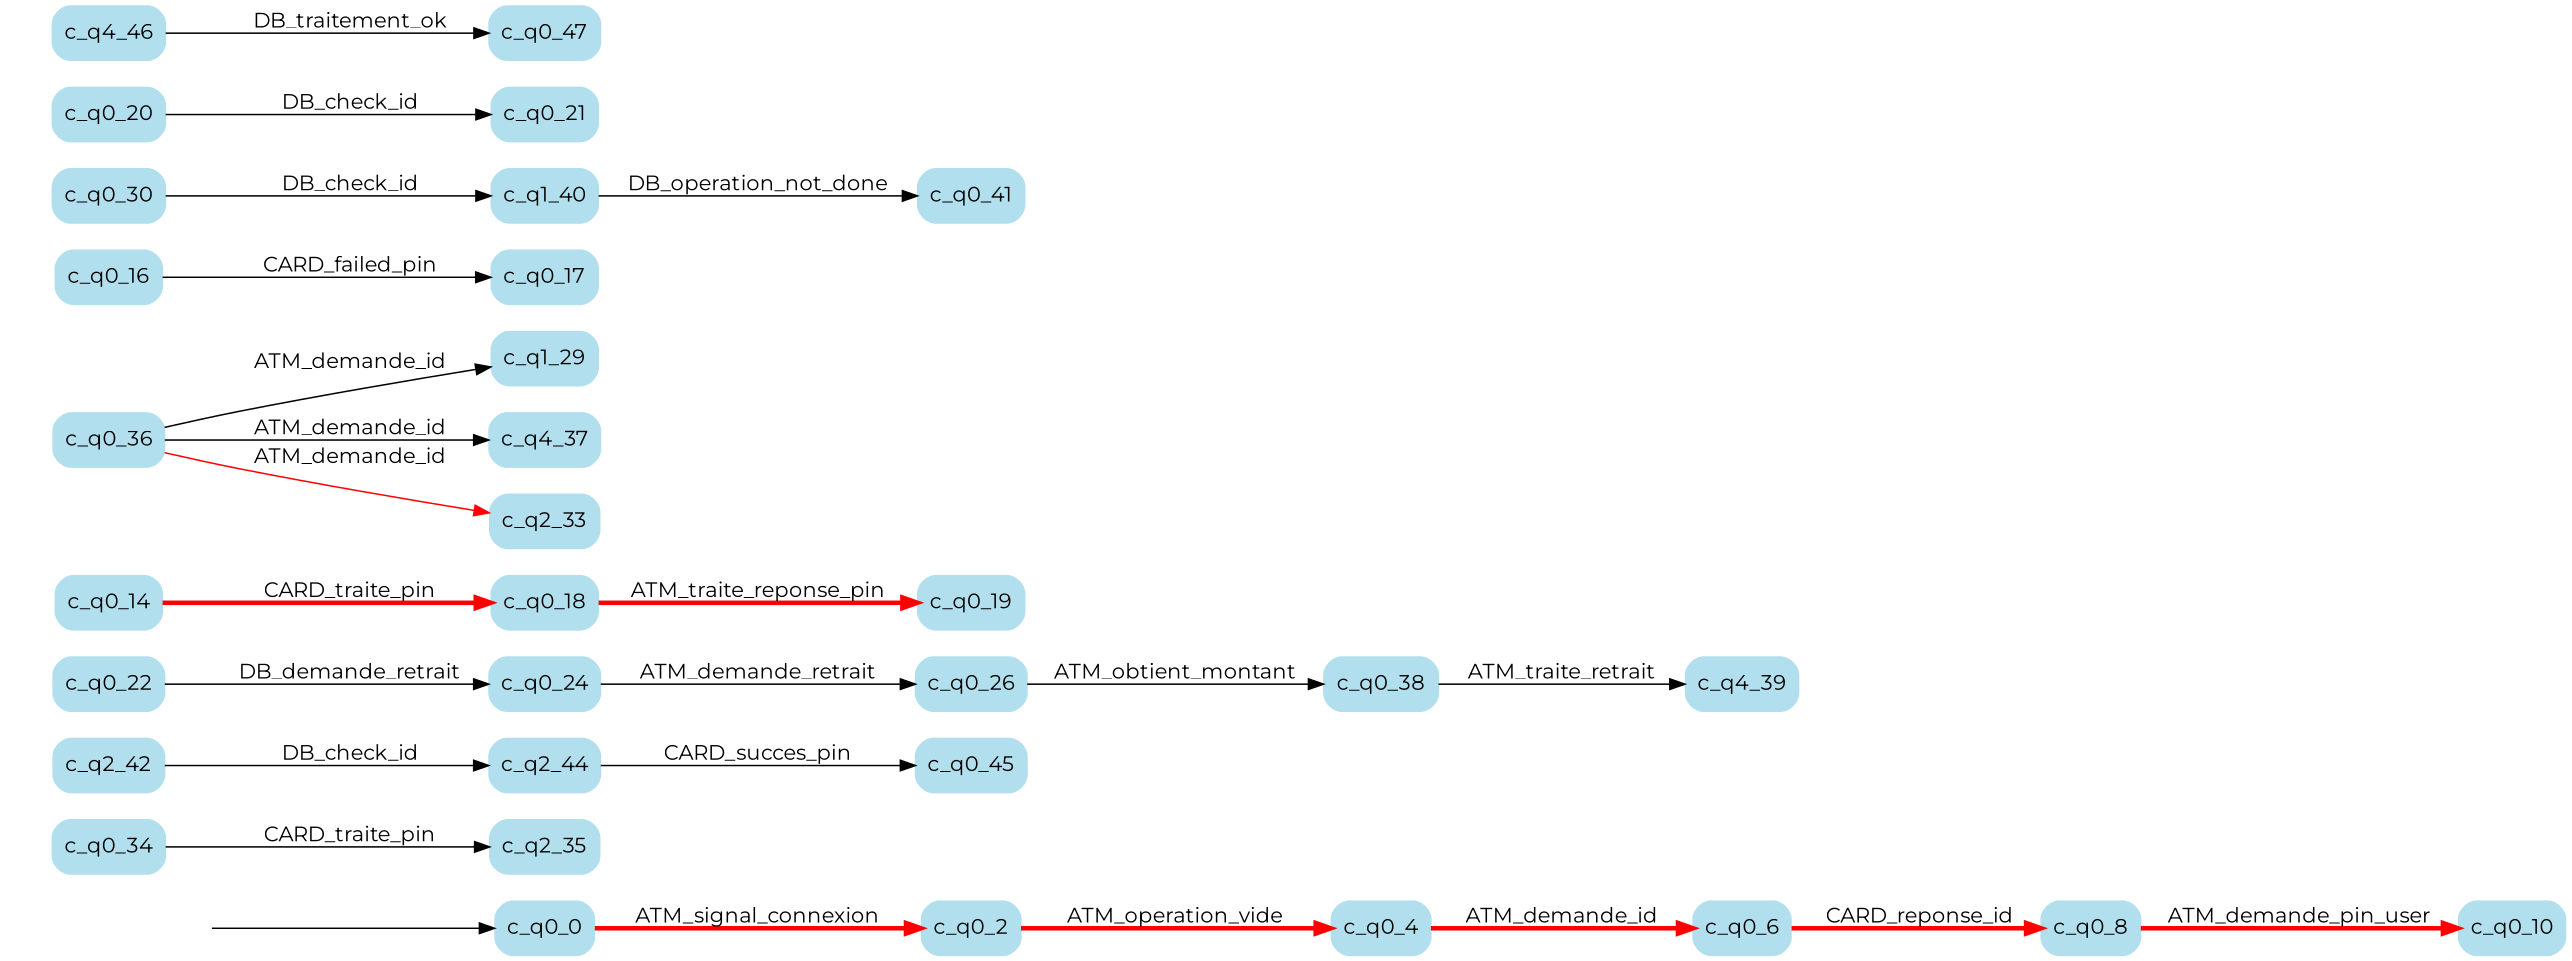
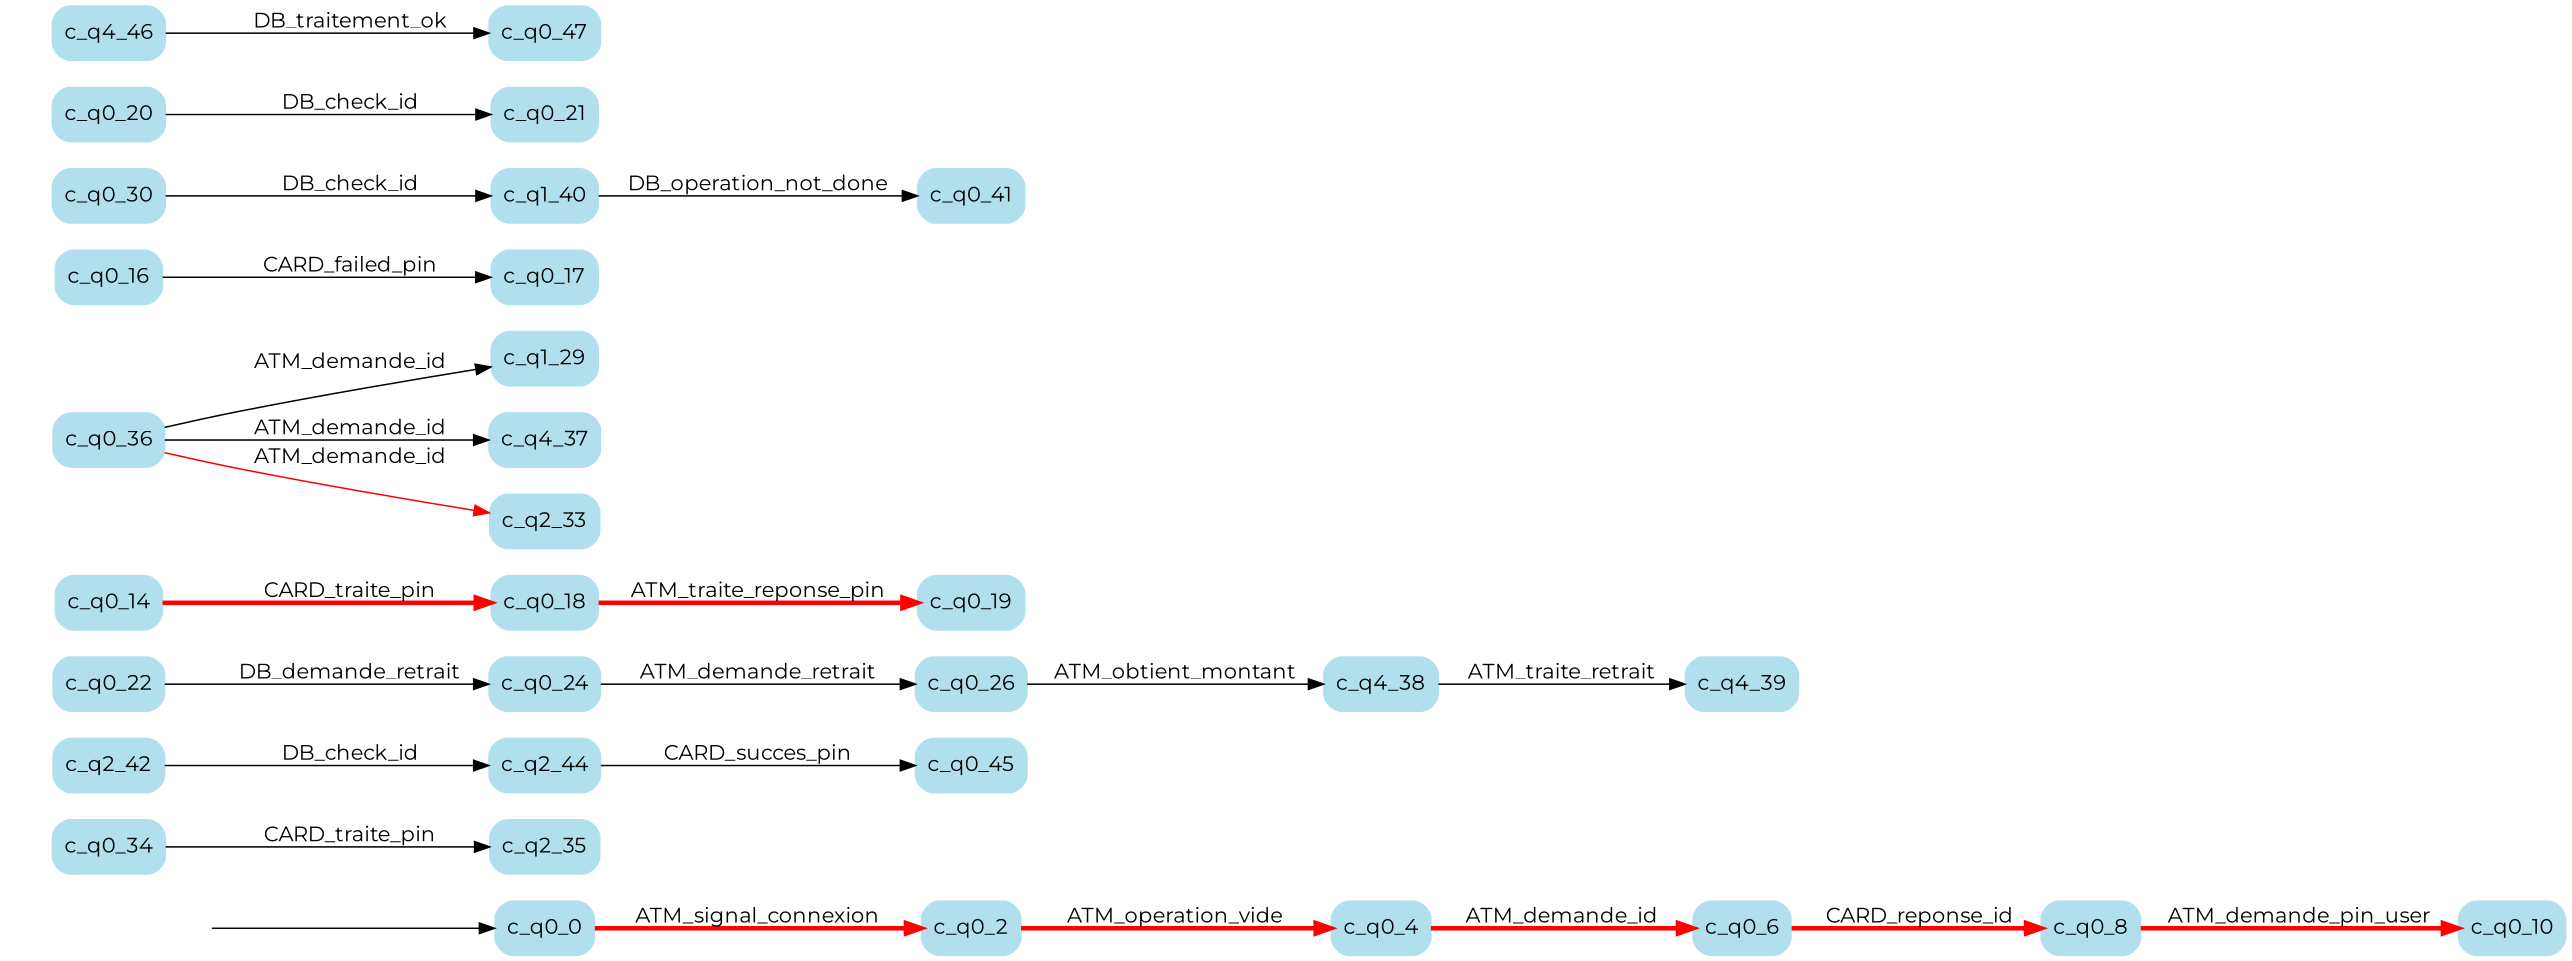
node "c_q0_38": label "c_q0_38" -> "c_q4_38"
